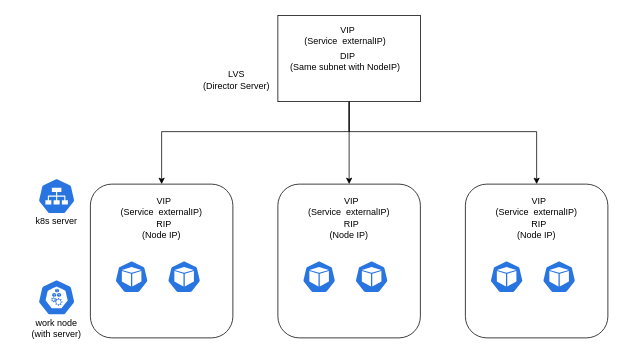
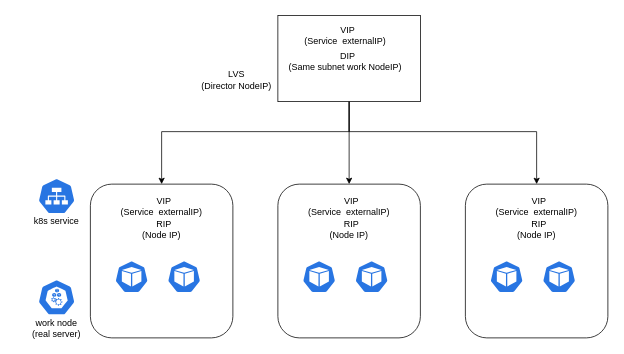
node "DIP (Same subnet with NodeIP)": label "DIP (Same subnet with NodeIP)" -> "DIP (Same subnet work NodeIP)"
node "LVS (Director Server)": label "LVS (Director Server)" -> "LVS (Director NodeIP)"
node "k8s server": label "k8s server" -> "k8s service"
node "work node (with server)": label "work node (with server)" -> "work node (real server)"
